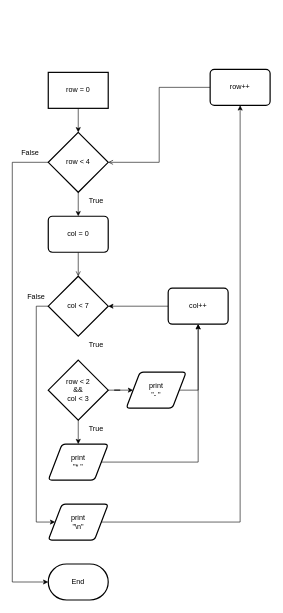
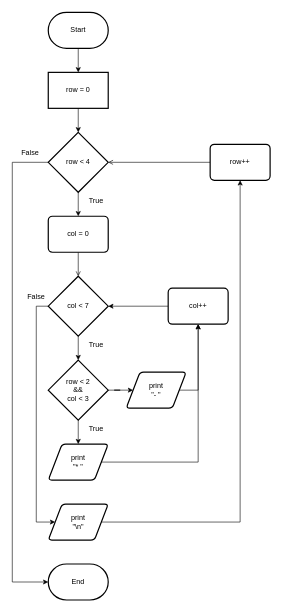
node "Start": added
edge "Start" -> "row = 0": added
node "row++": moved (240, 87) -> (240, 162)
edge "col < 7" -> "row < 2 && col < 3": added
